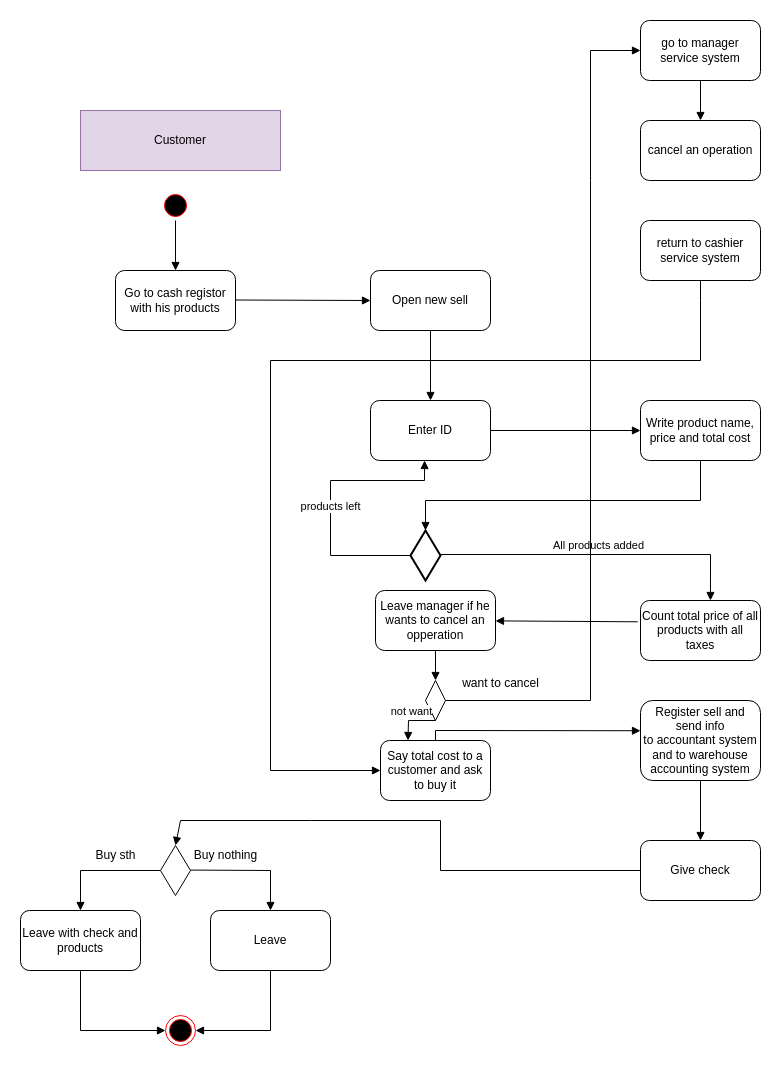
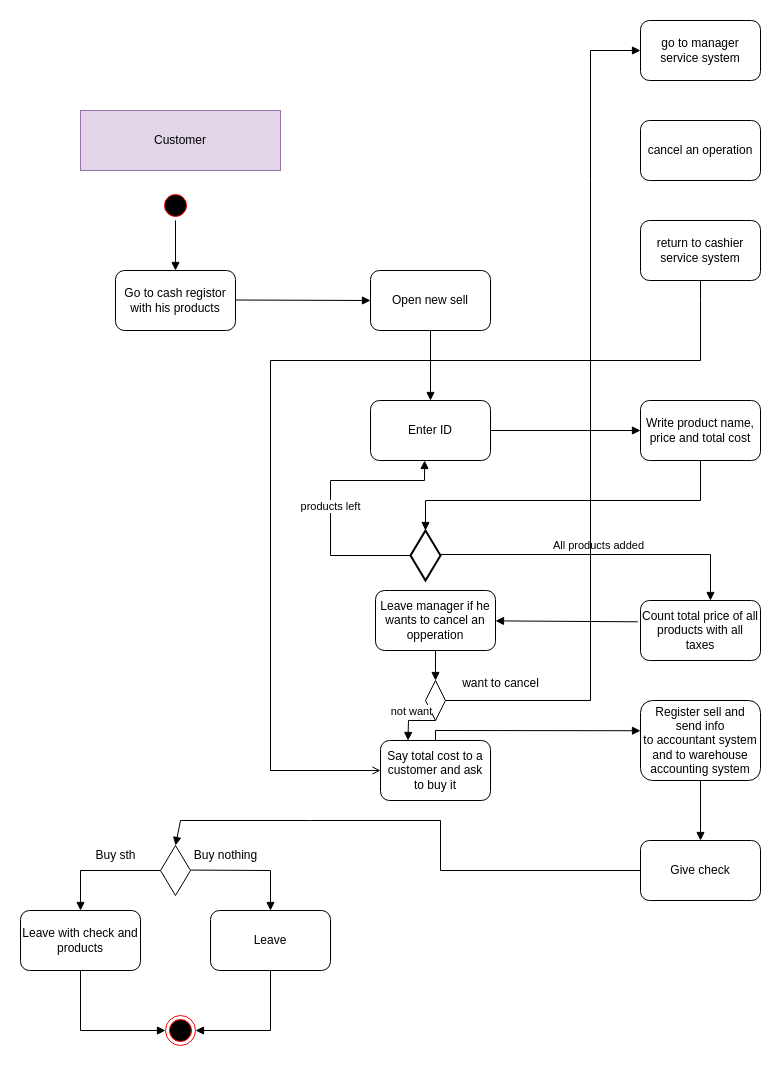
edge "go to manager service system" -> "cancel an operation": removed
edge "return to cashier service system" -> "Say total cost to a customer and ask to buy it": arrowhead block -> open
